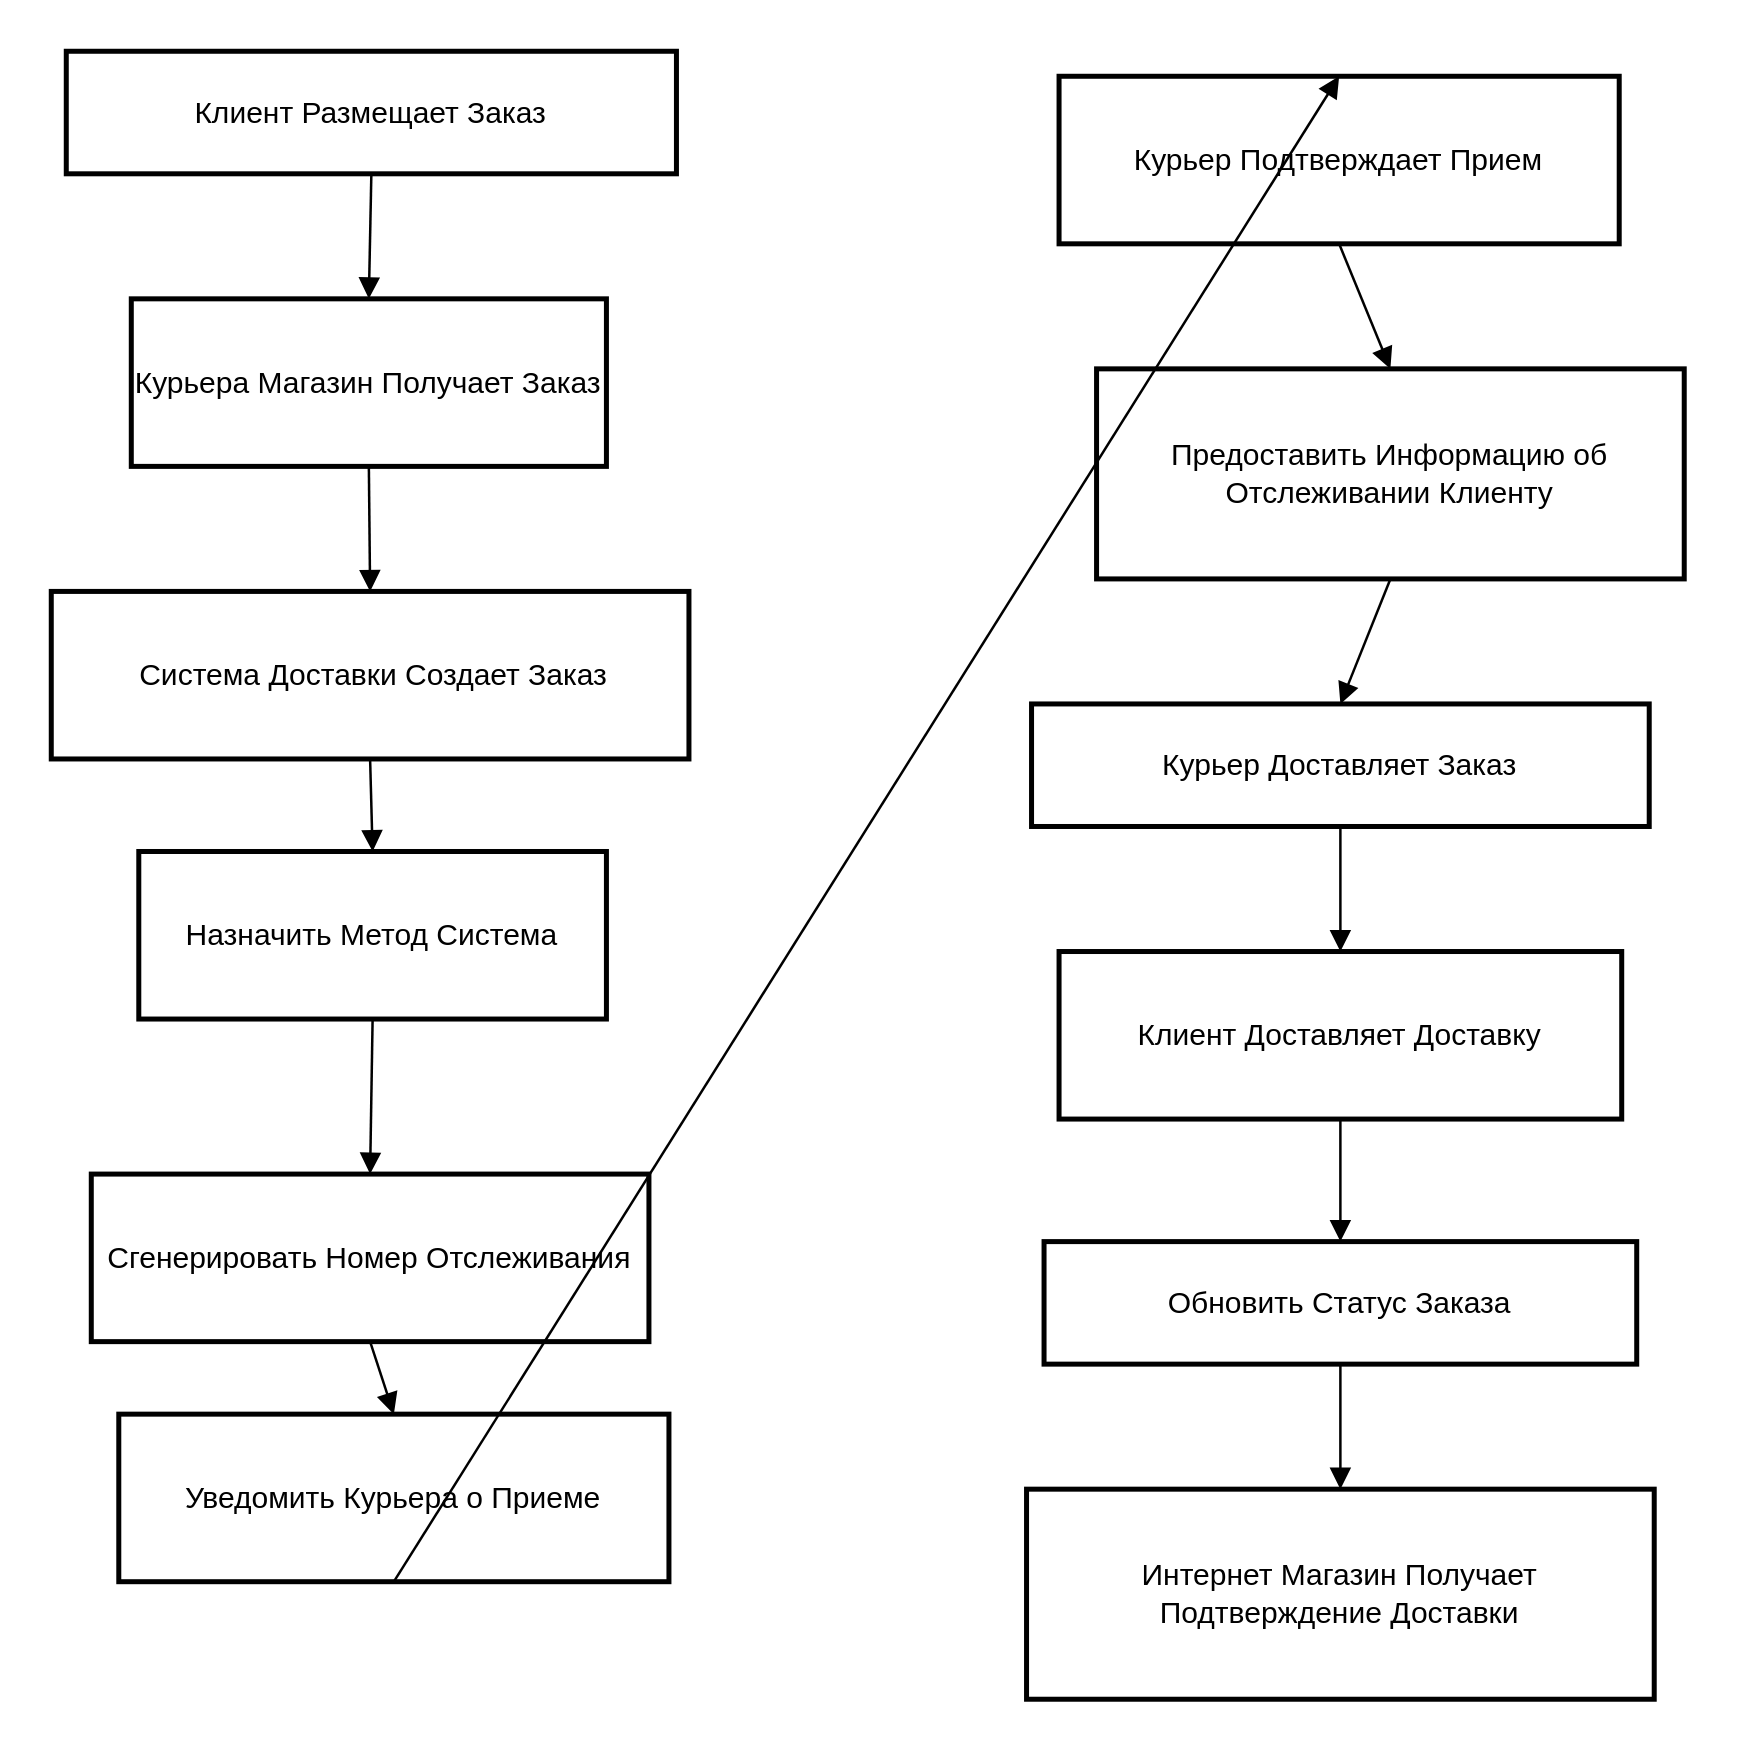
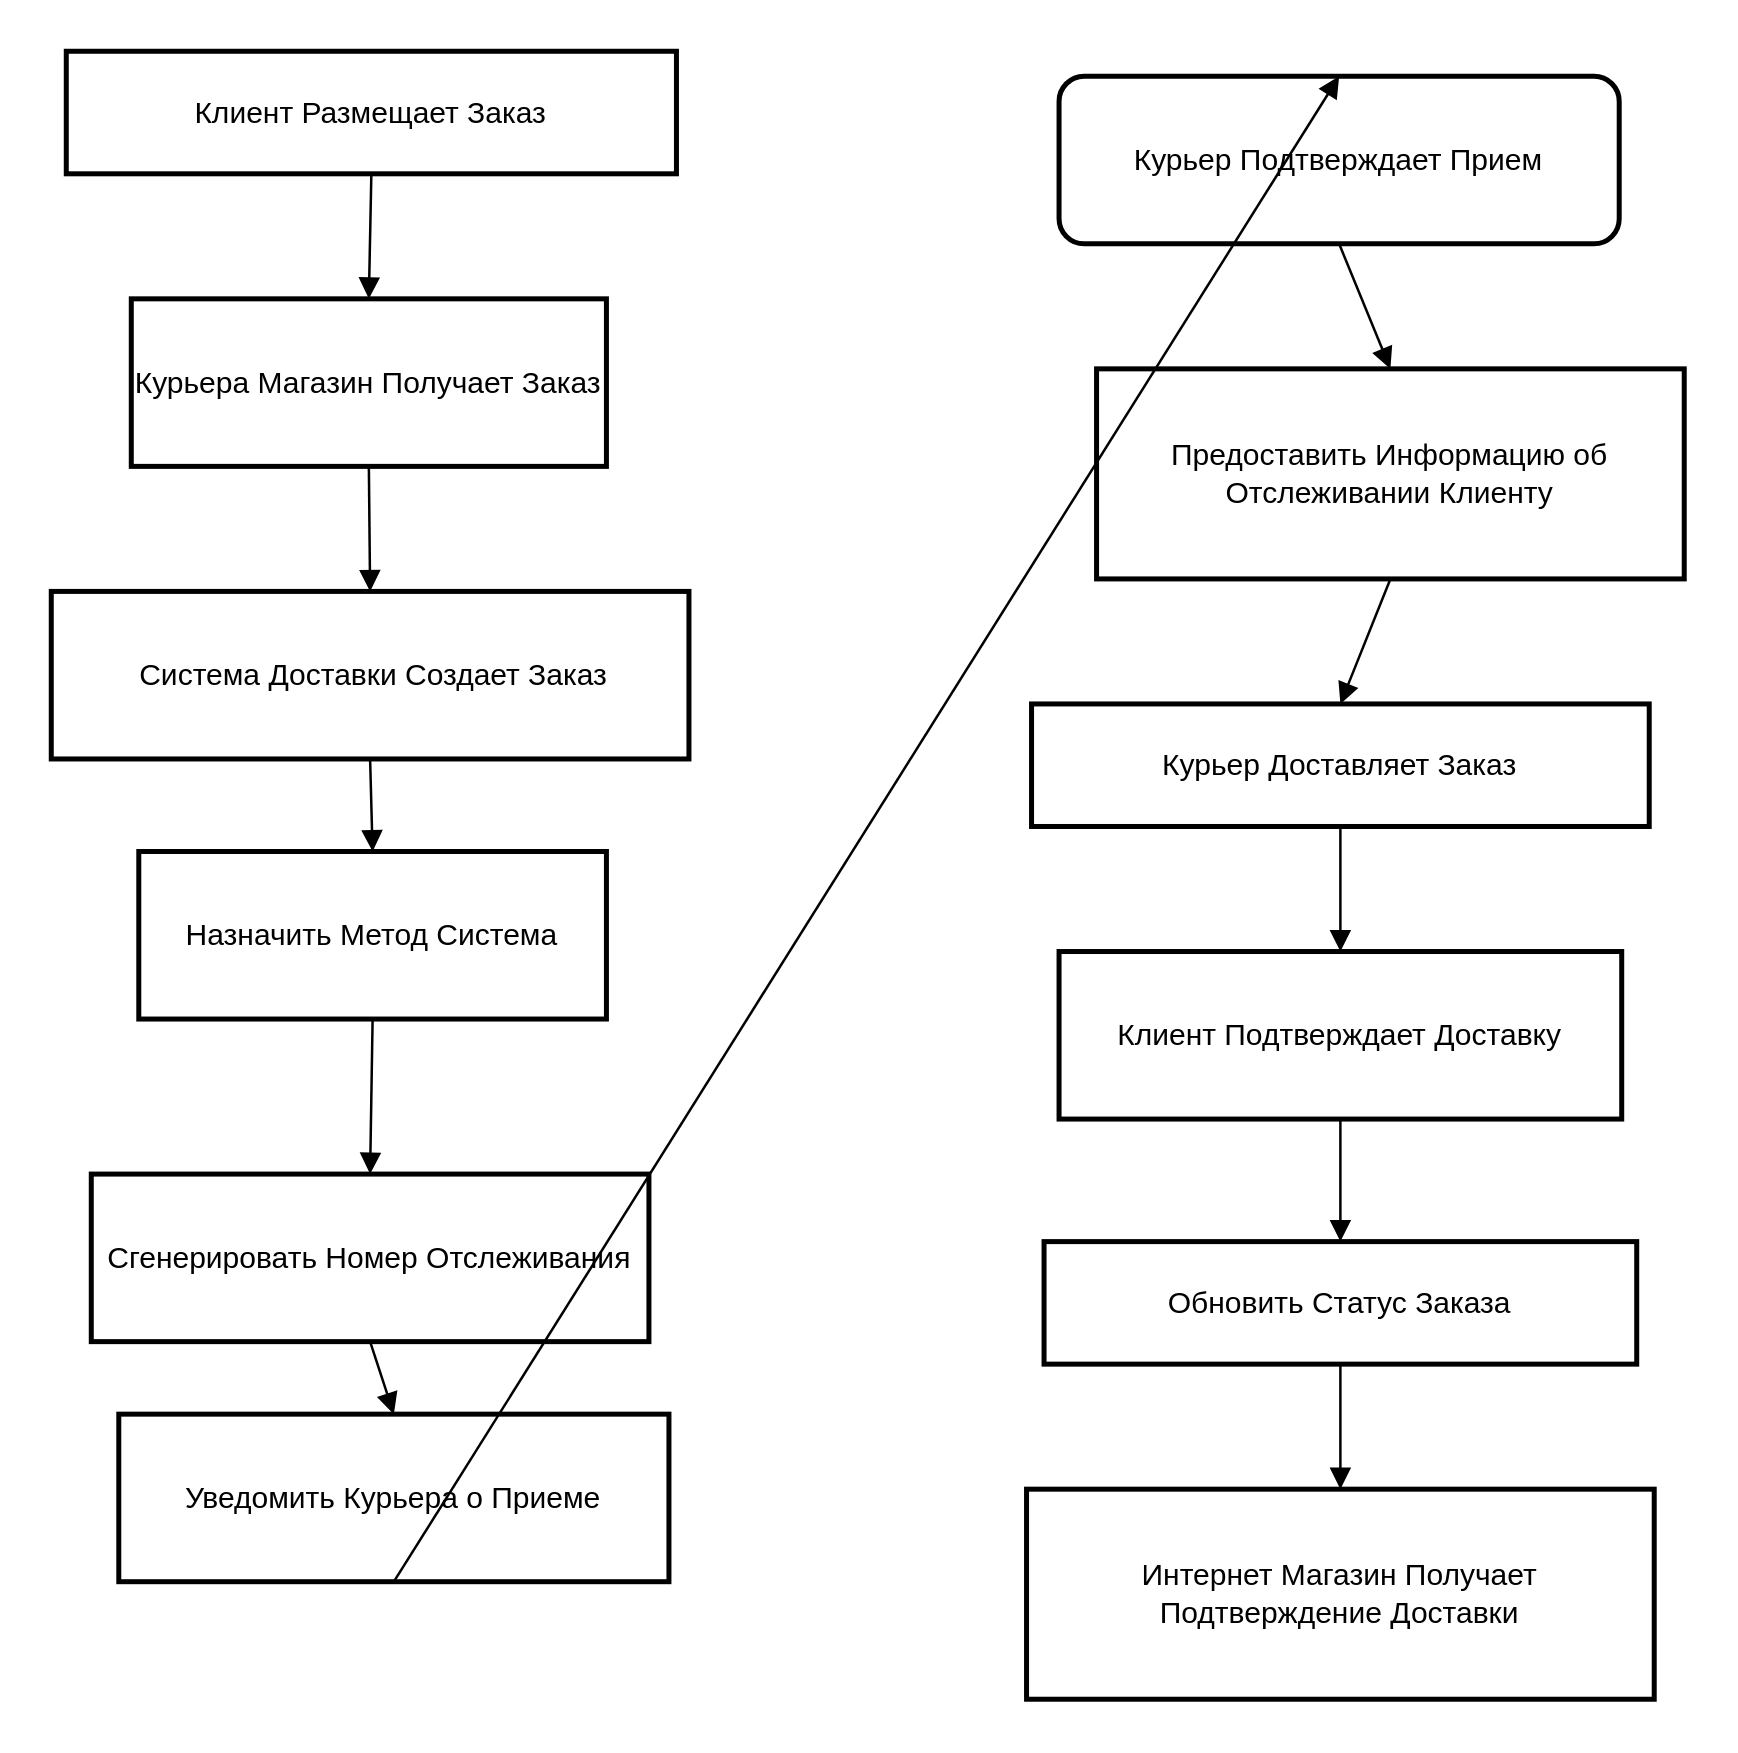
node "Курьер Подтверждает Прием": shape rectangle -> rounded rectangle
node "Клиент Доставляет Доставку": label "Клиент Доставляет Доставку" -> "Клиент Подтверждает Доставку"
